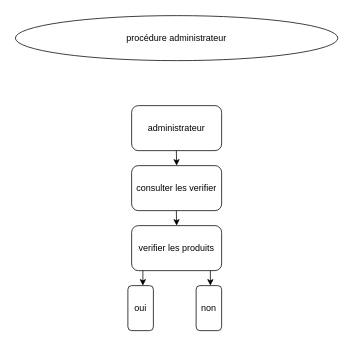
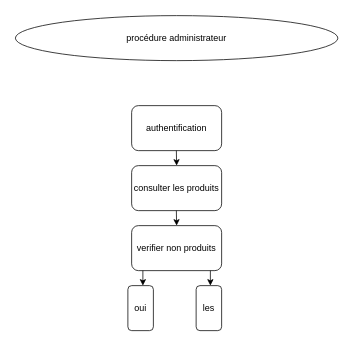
node "administrateur": label "administrateur" -> "authentification"
node "consulter les verifier": label "consulter les verifier" -> "consulter les produits"
node "verifier les produits": label "verifier les produits" -> "verifier non produits"
node "non": label "non" -> "les"
